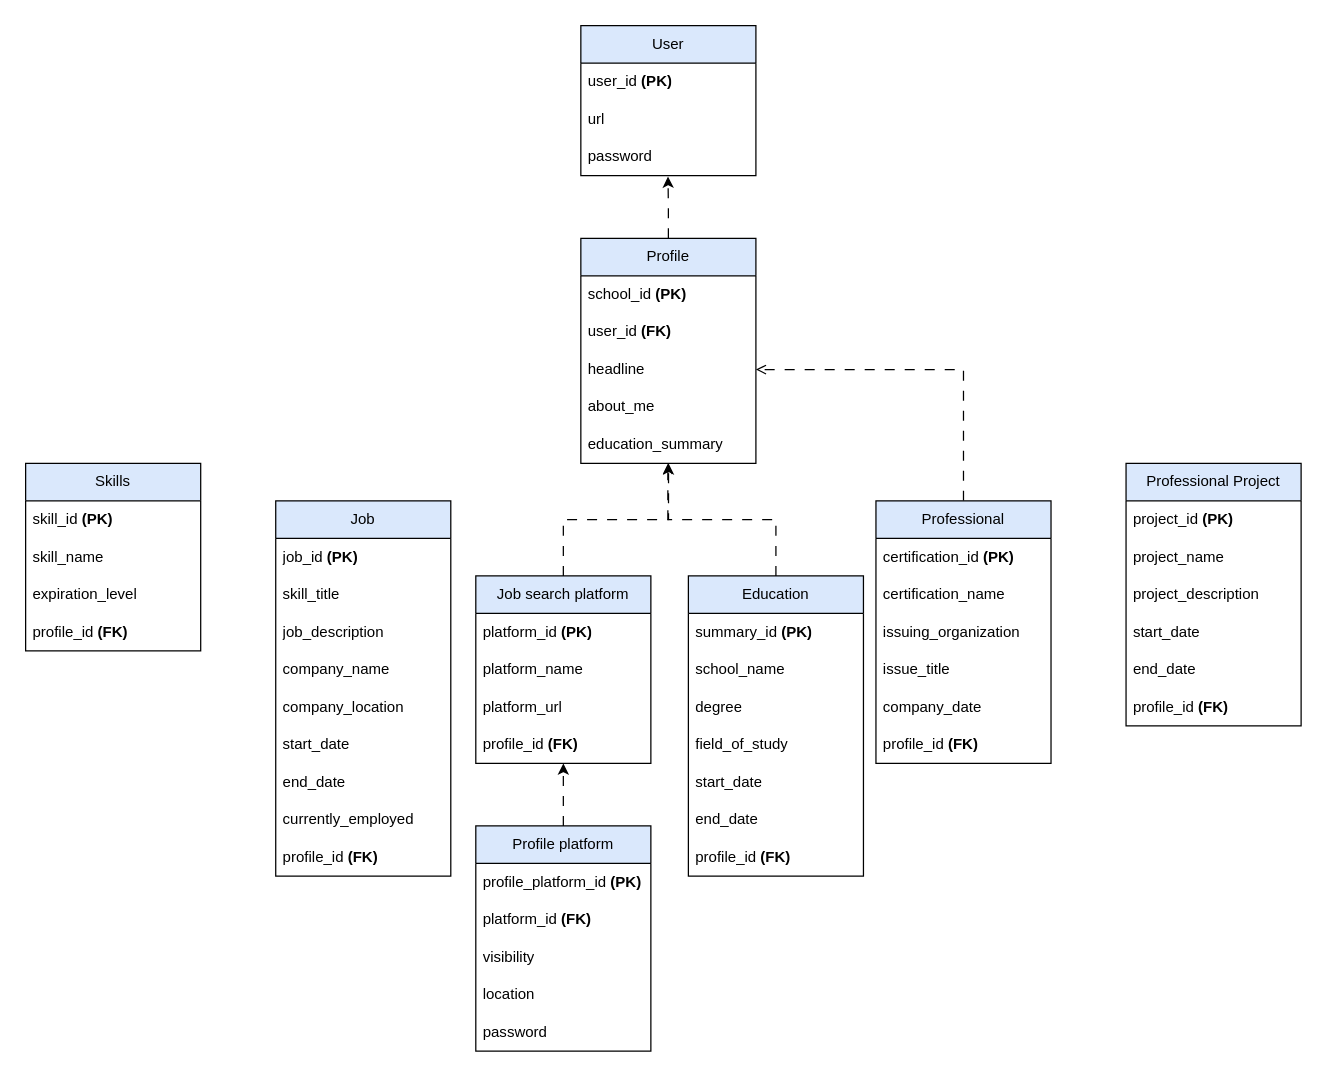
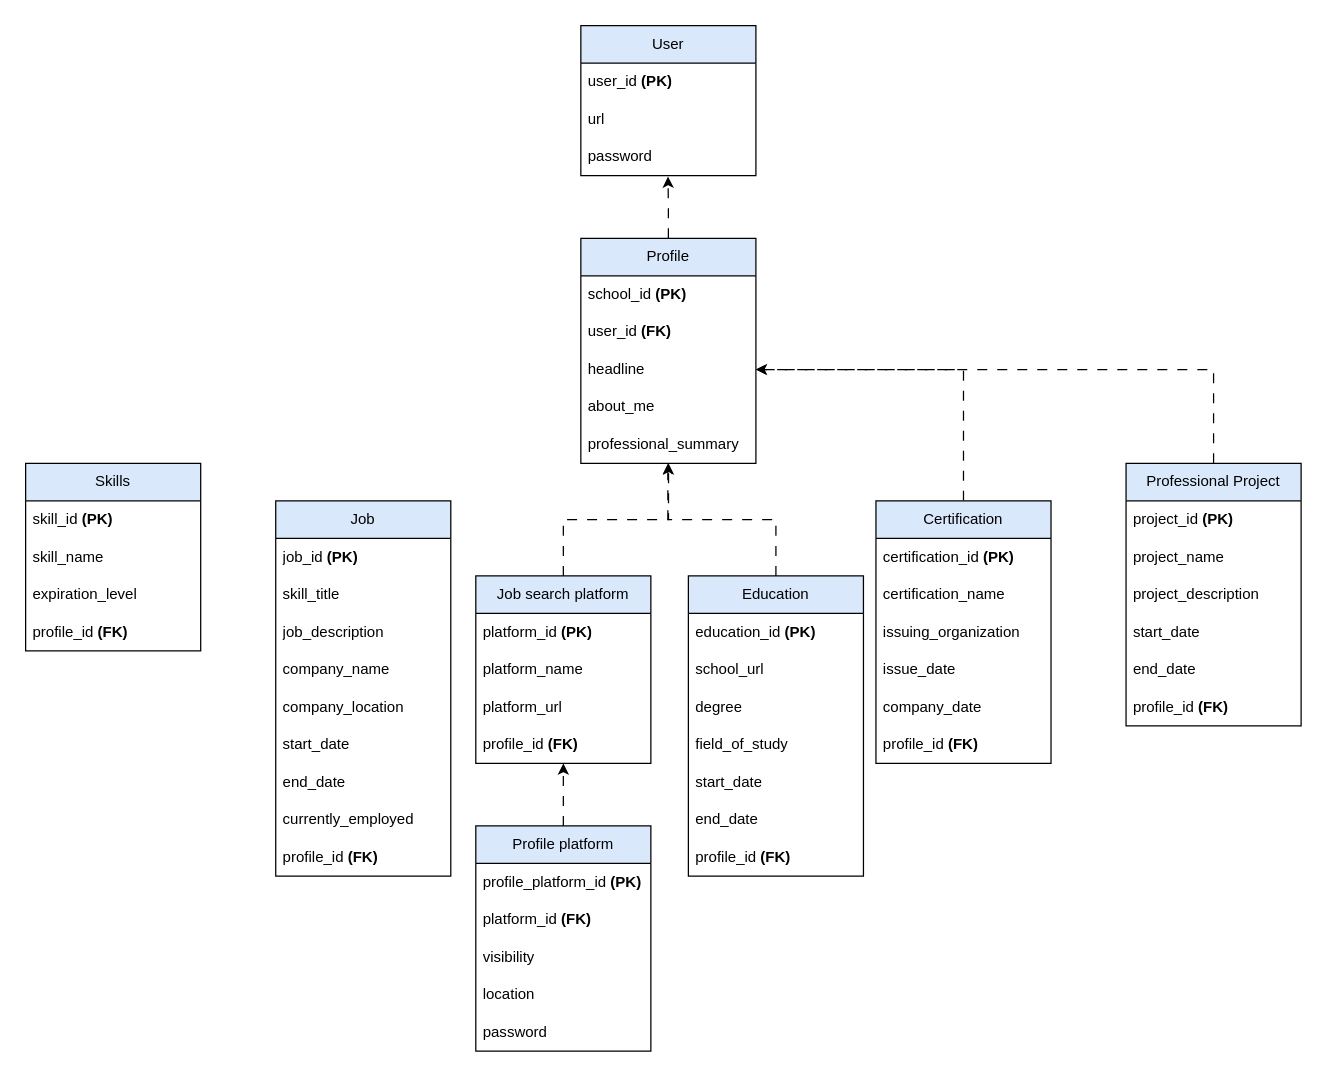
edge "Professional Project" -> "headline": added
node "education_summary": label "education_summary" -> "professional_summary"
node "Professional": label "Professional" -> "Certification"
node "summary_id (PK)": label "summary_id (PK)" -> "education_id (PK)"
node "school_name": label "school_name" -> "school_url"
node "issue_title": label "issue_title" -> "issue_date"
